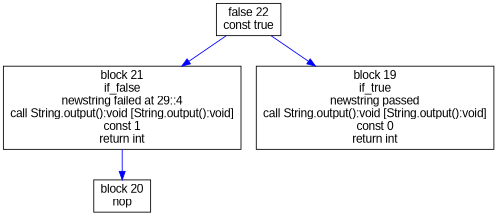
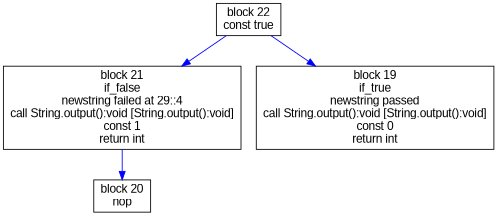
node "false 22 const true": label "false 22 const true" -> "block 22 const true"
